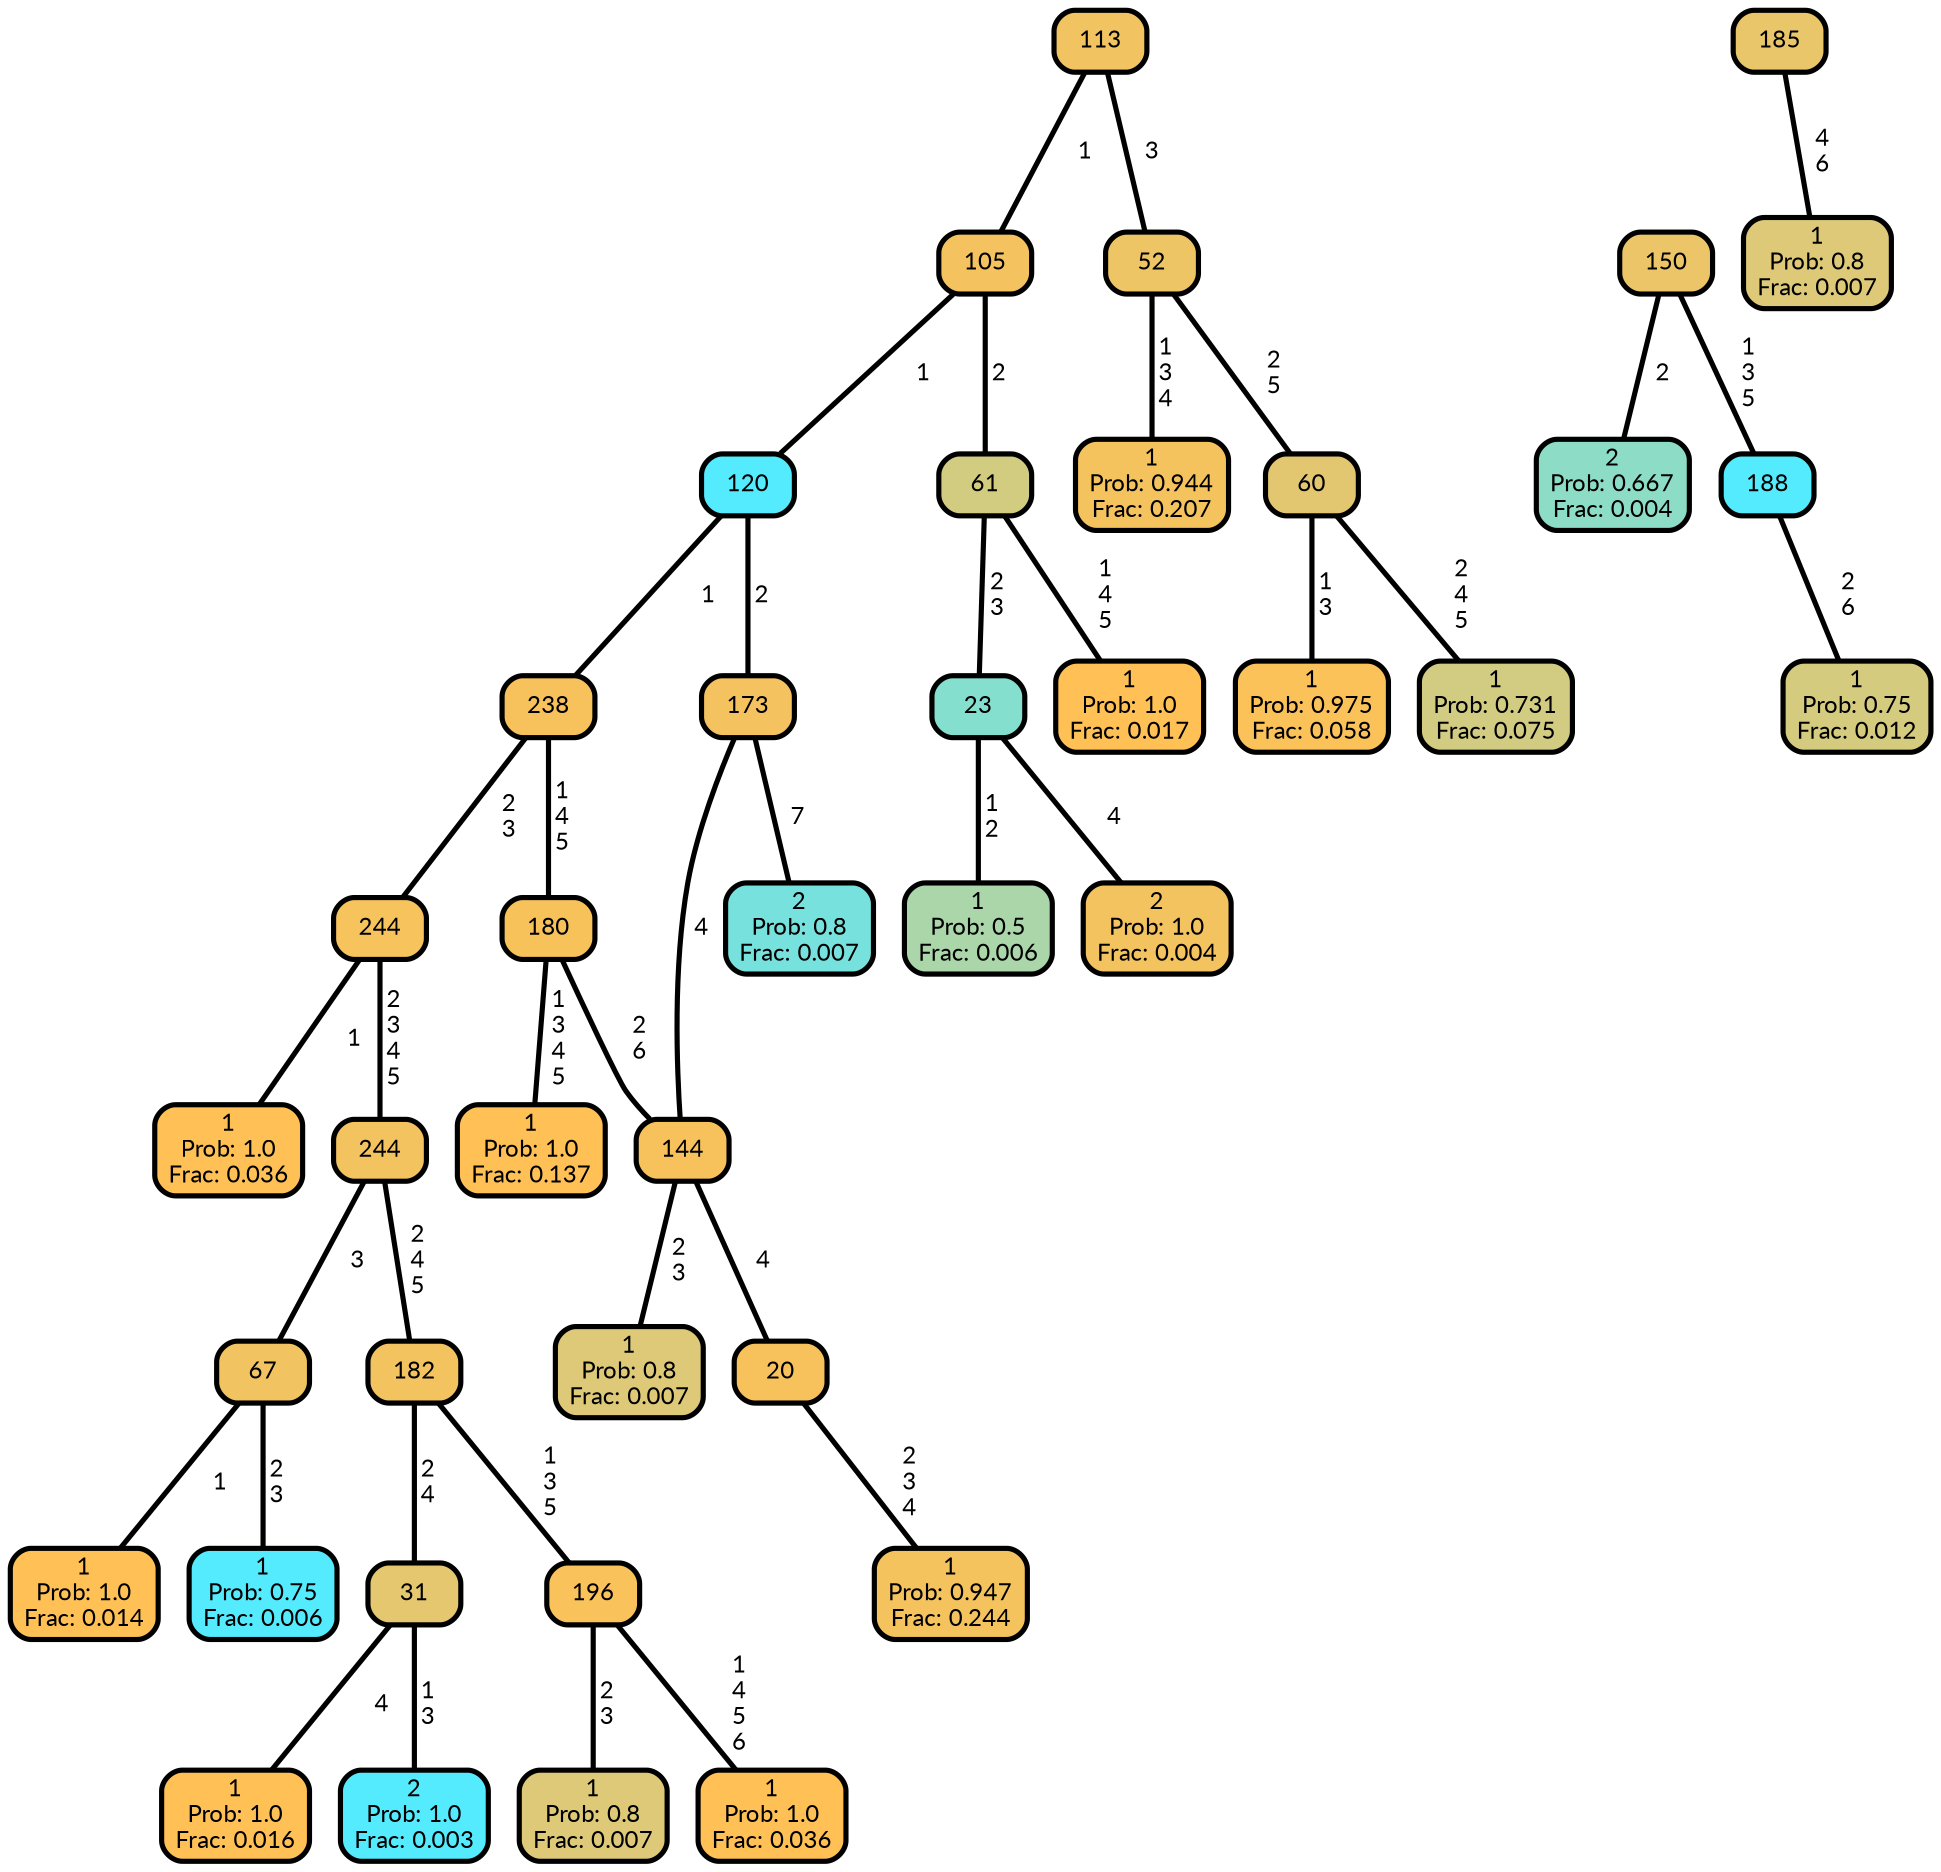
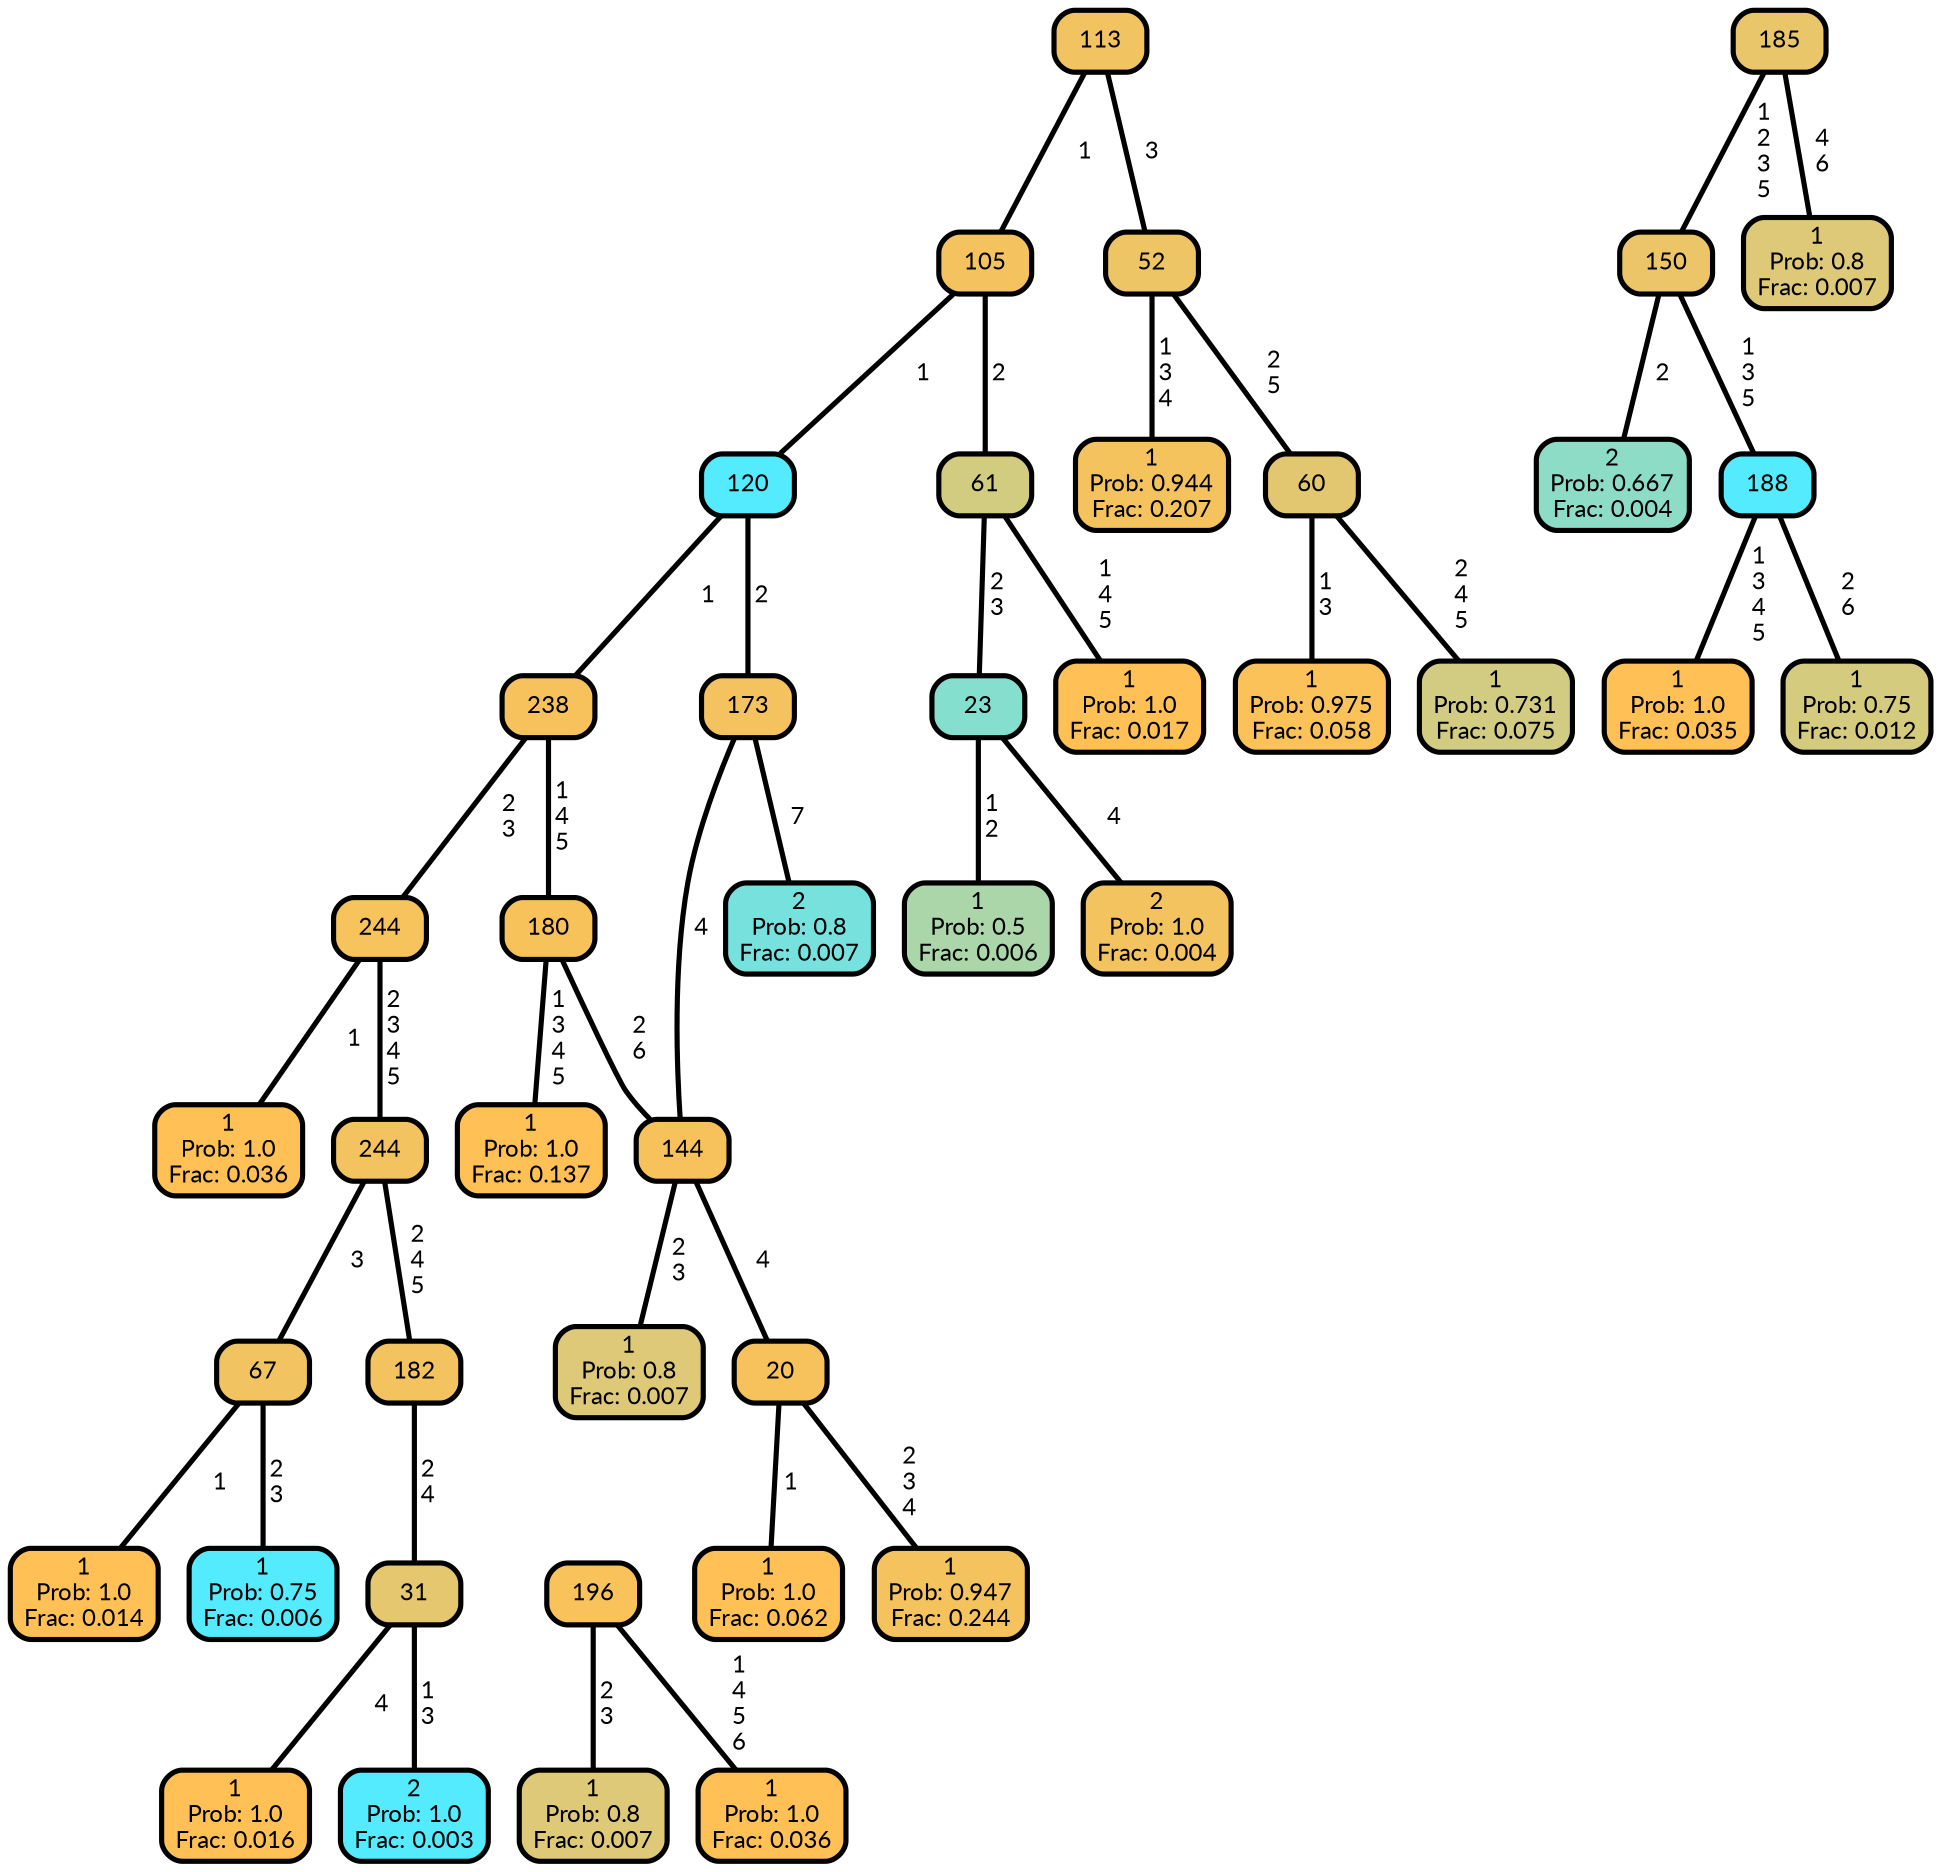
edge "185" -- "150": added, label "1 2 3 5"
node "1 Prob: 1.0 Frac: 0.035": added
edge "182" -- "196": removed, label "1 3 5"
node "1 Prob: 1.0 Frac: 0.062": added
